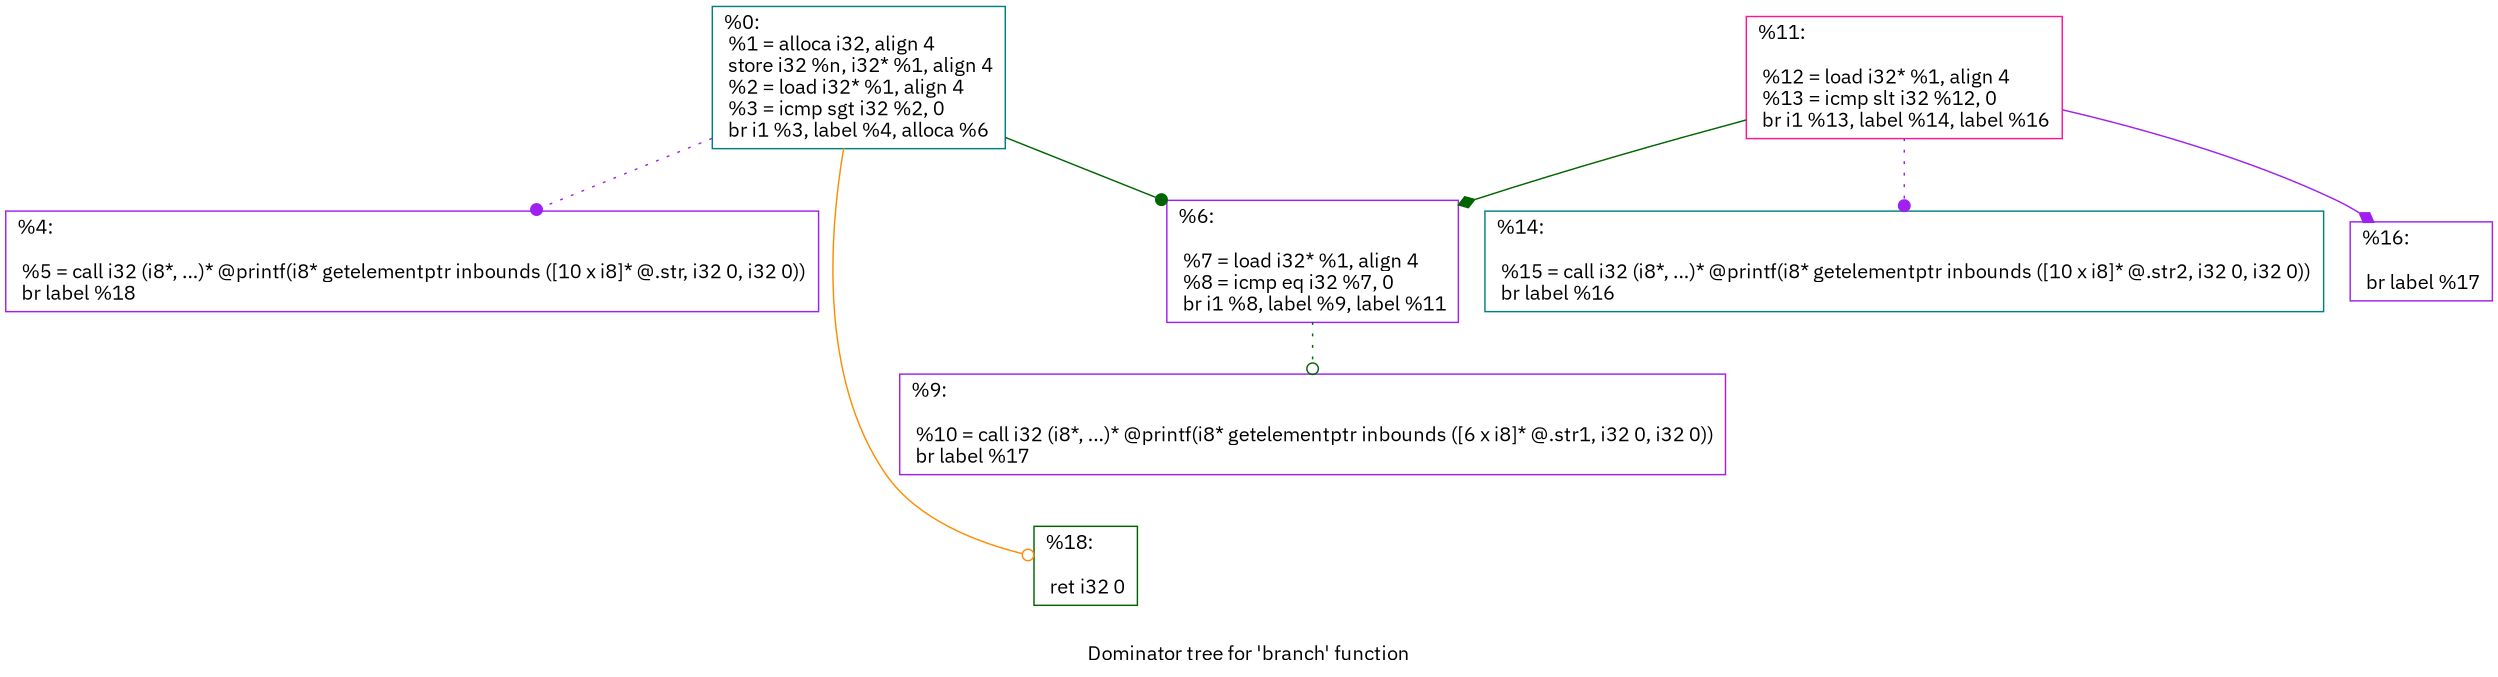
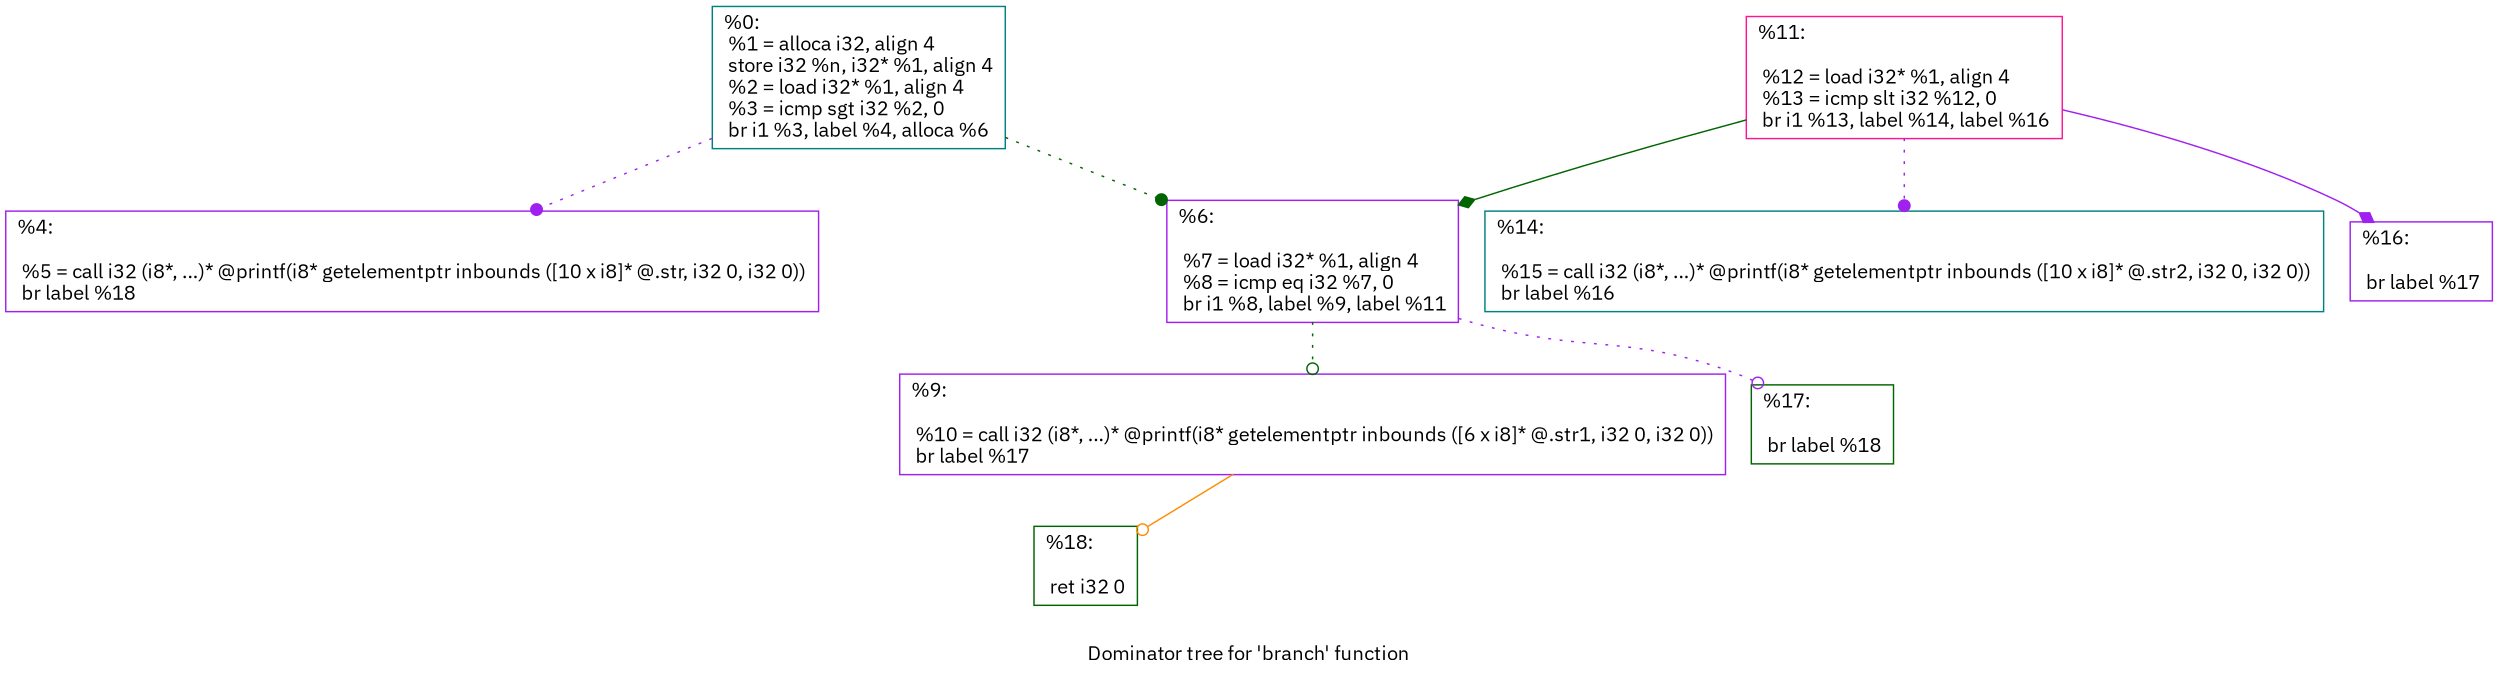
edge "%0:" -> "%6:": style solid -> dotted
edge "%0:" -> "%18:": now "%9:" -> "%18:"
node "%17:": added
